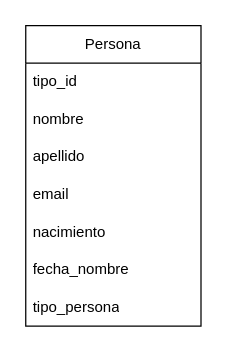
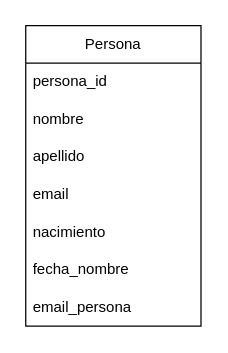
node "tipo_id": label "tipo_id" -> "persona_id"
node "tipo_persona": label "tipo_persona" -> "email_persona"
